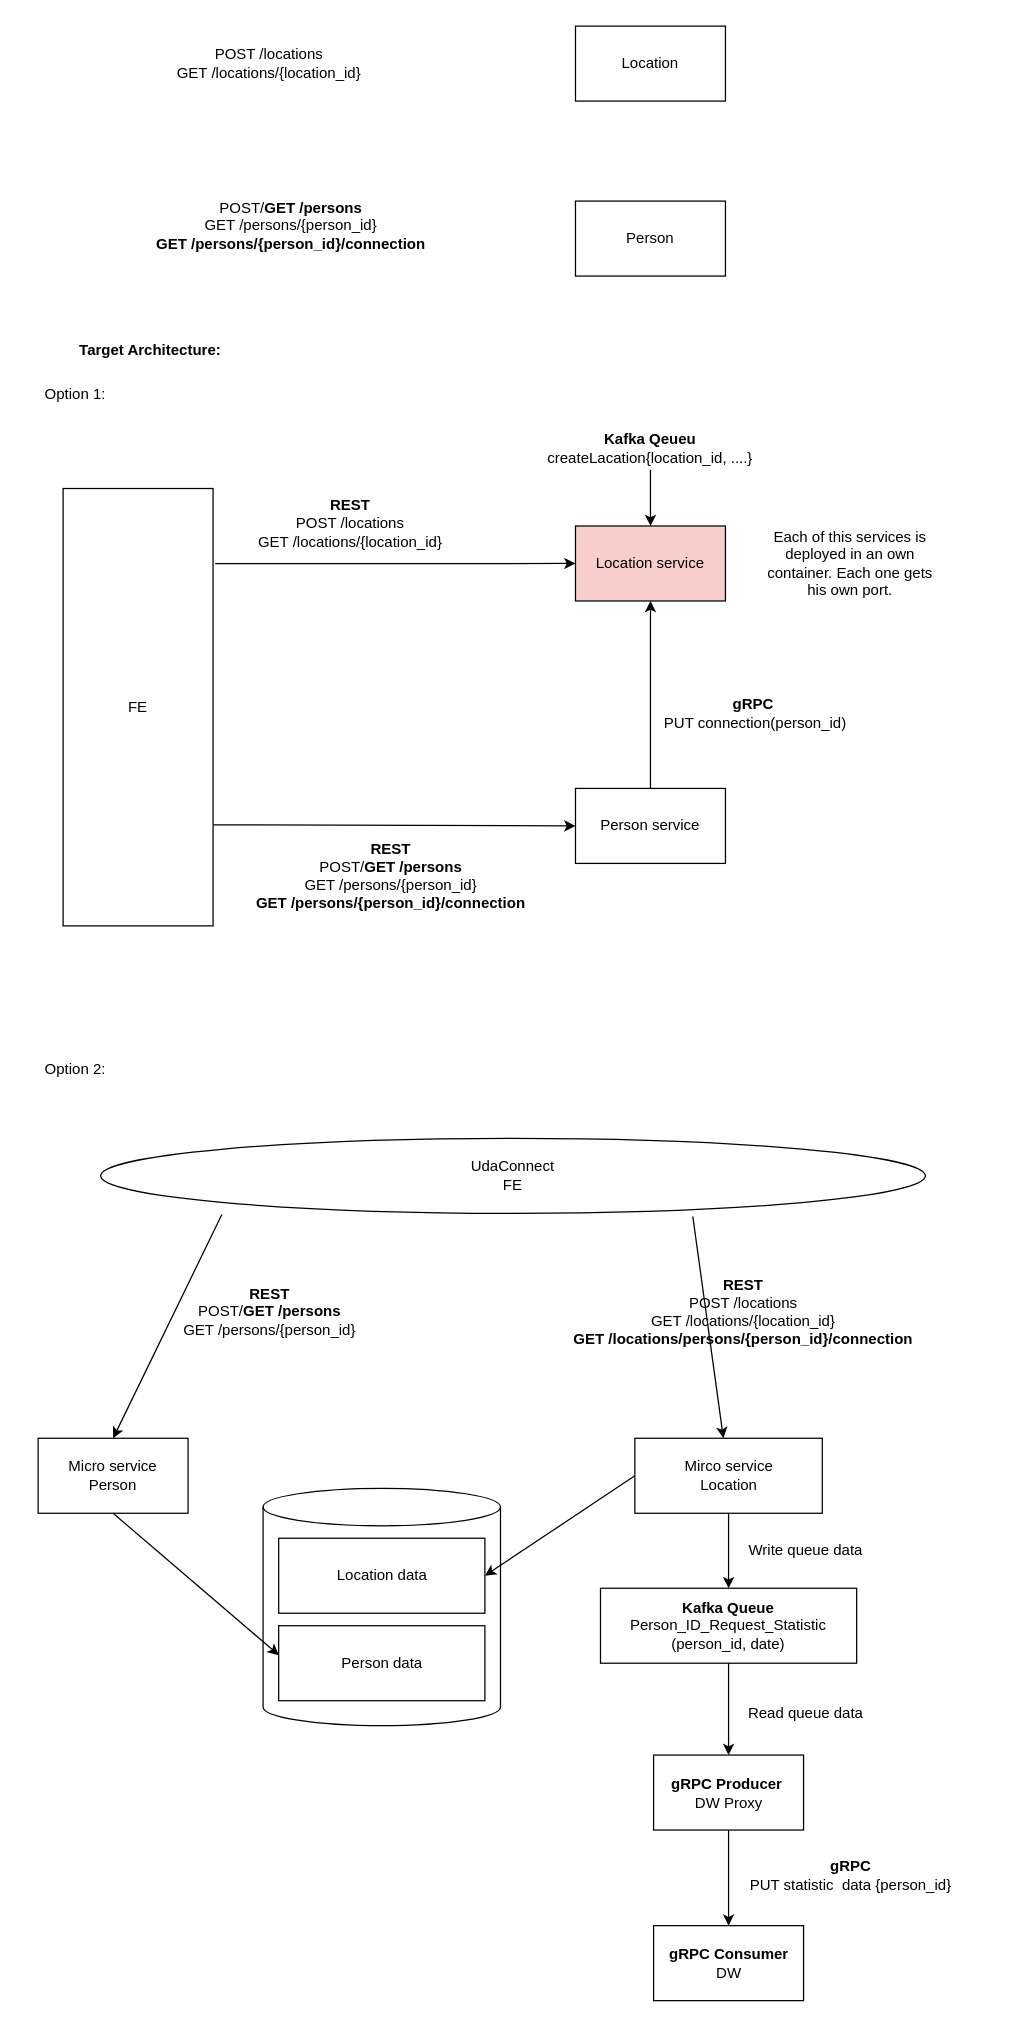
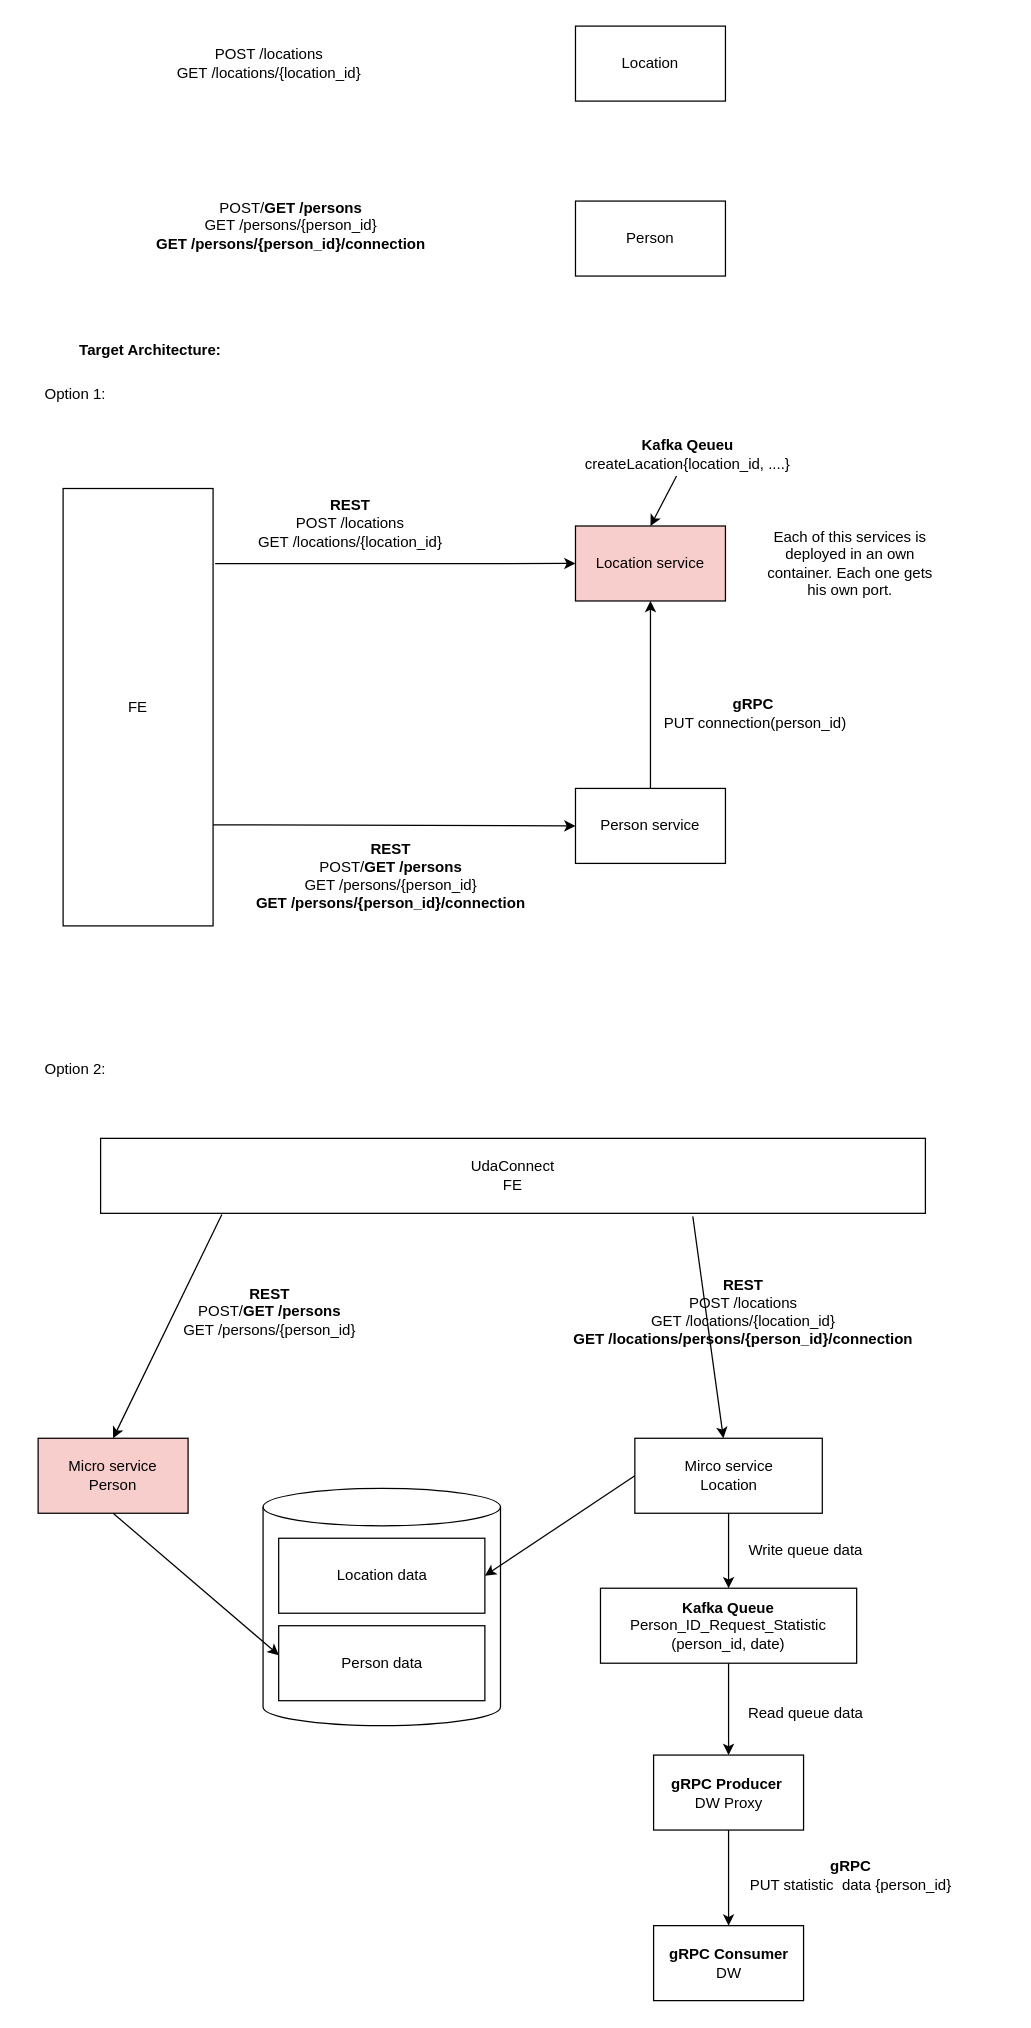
node "Kafka Qeueu createLacation{location_id, ....}": moved (651, 448) -> (688, 454)
node "UdaConnect FE": shape ellipse -> rectangle
node "Micro service Person": fillcolor #ffffff -> #f8cecc
